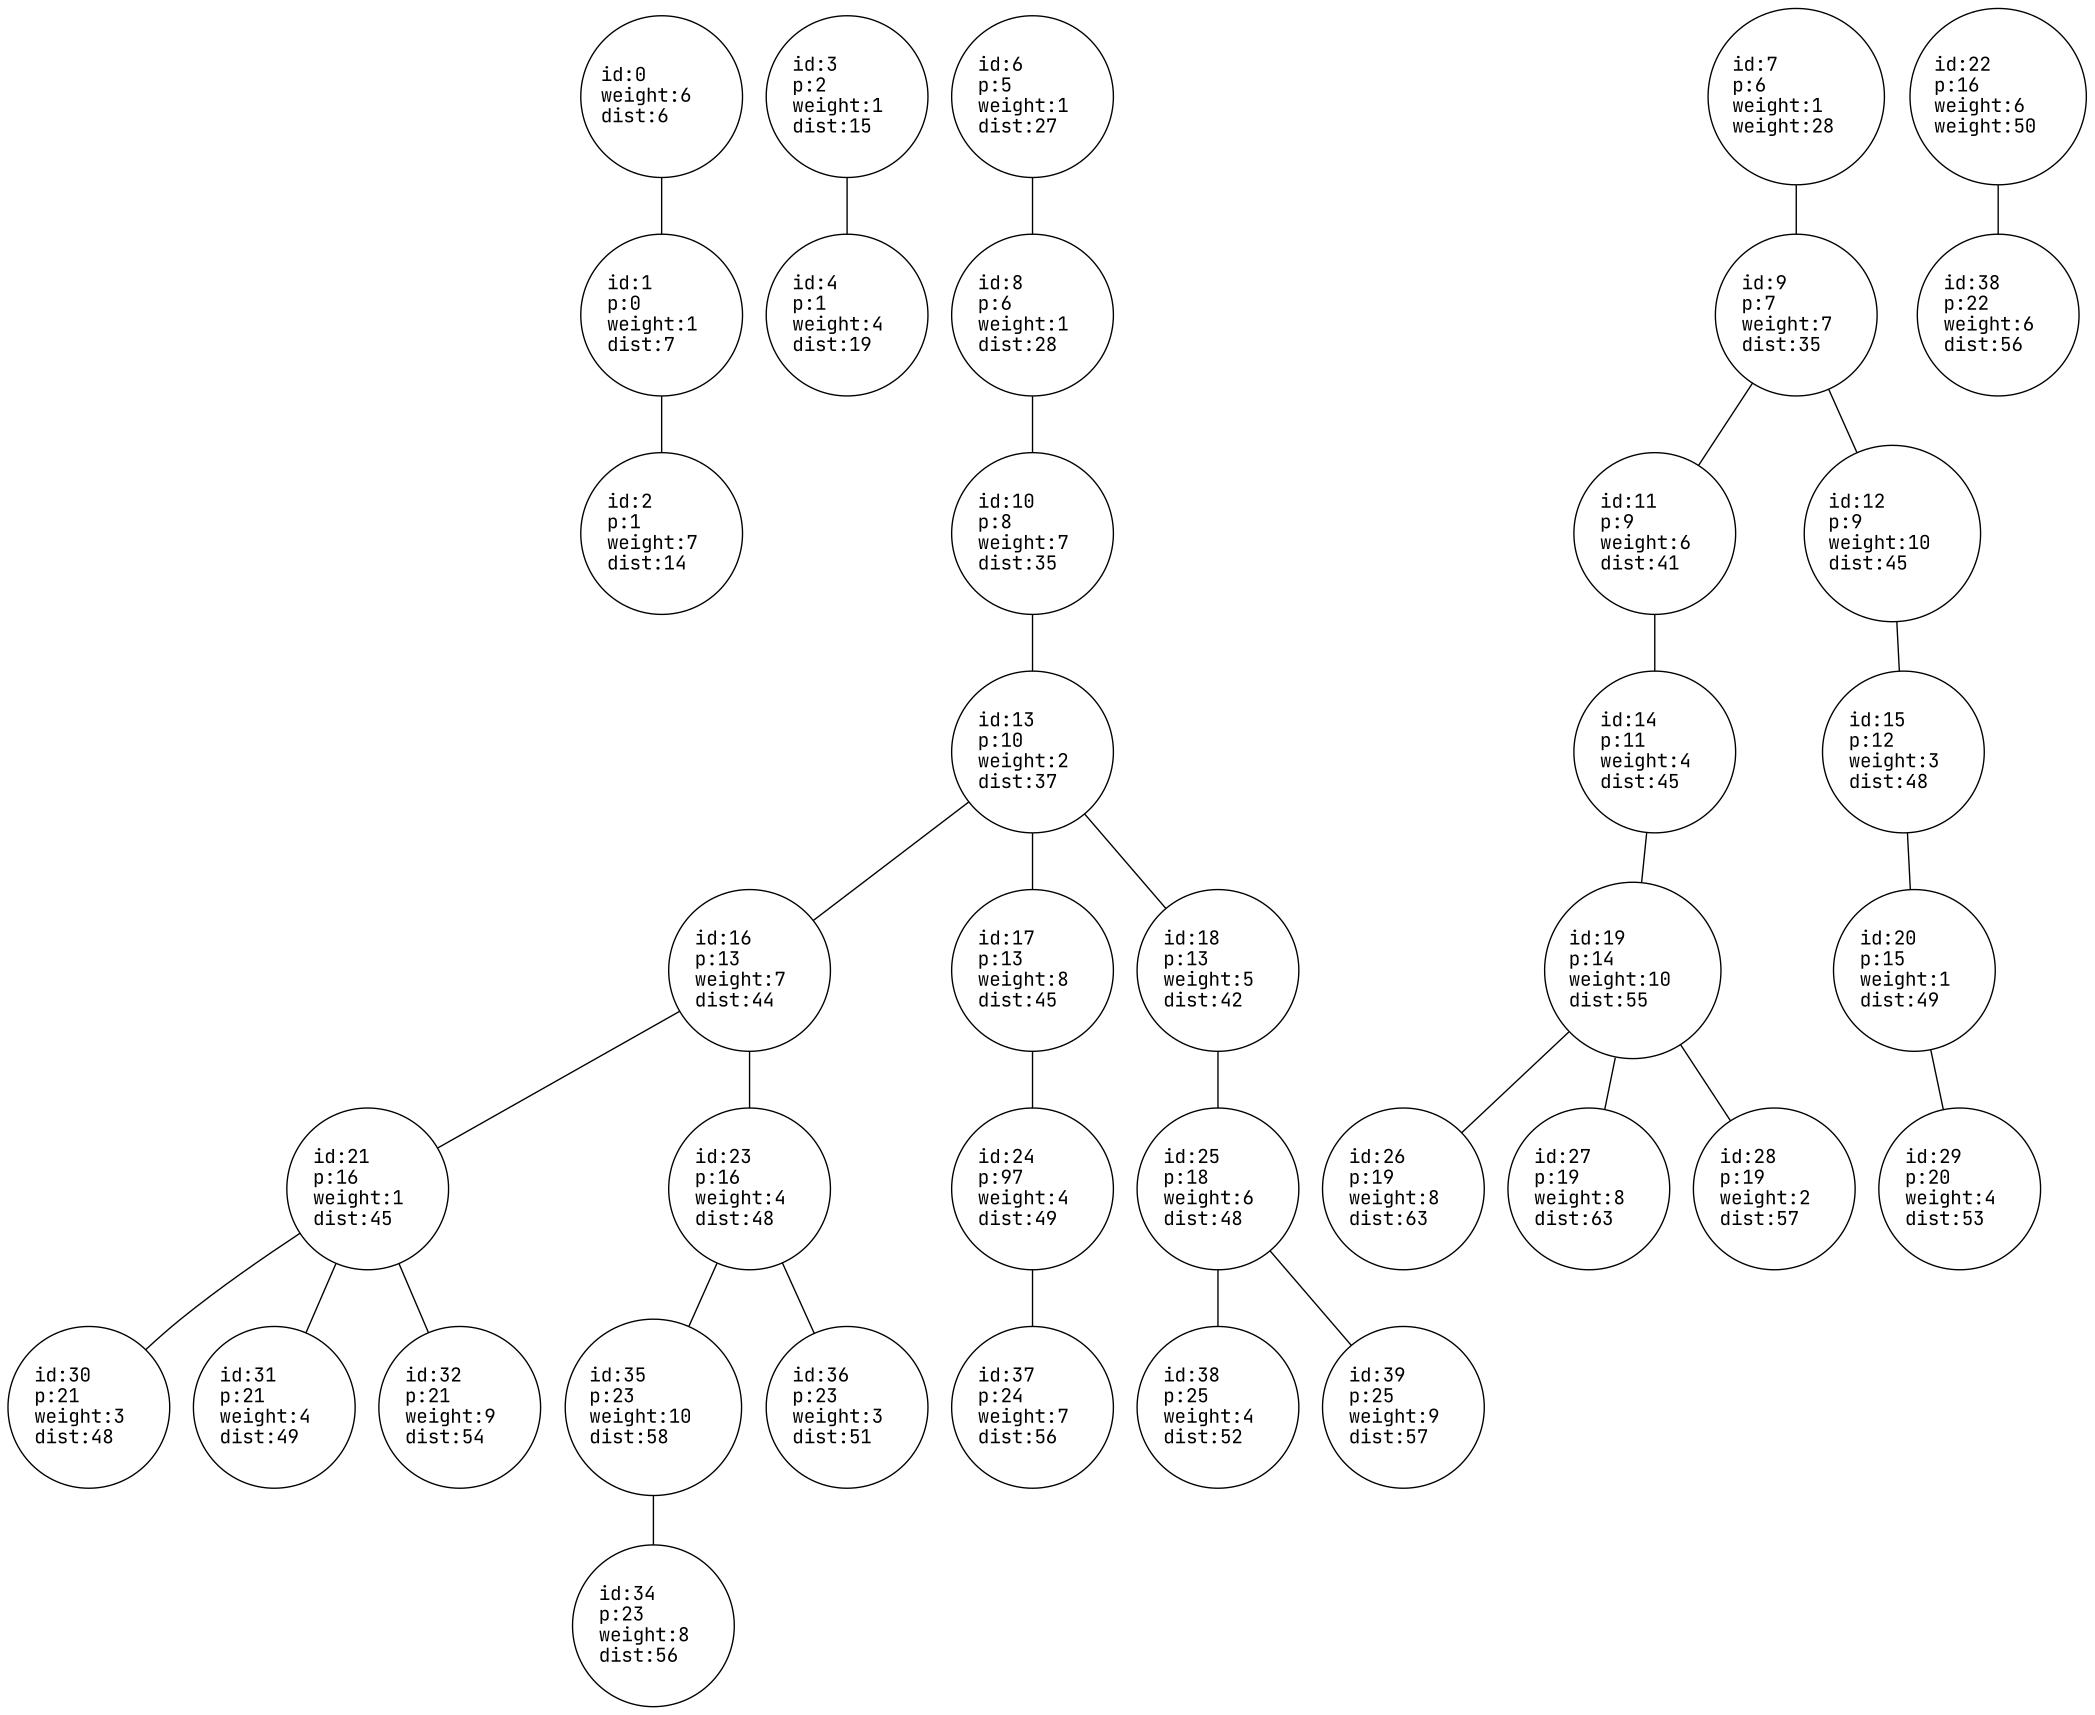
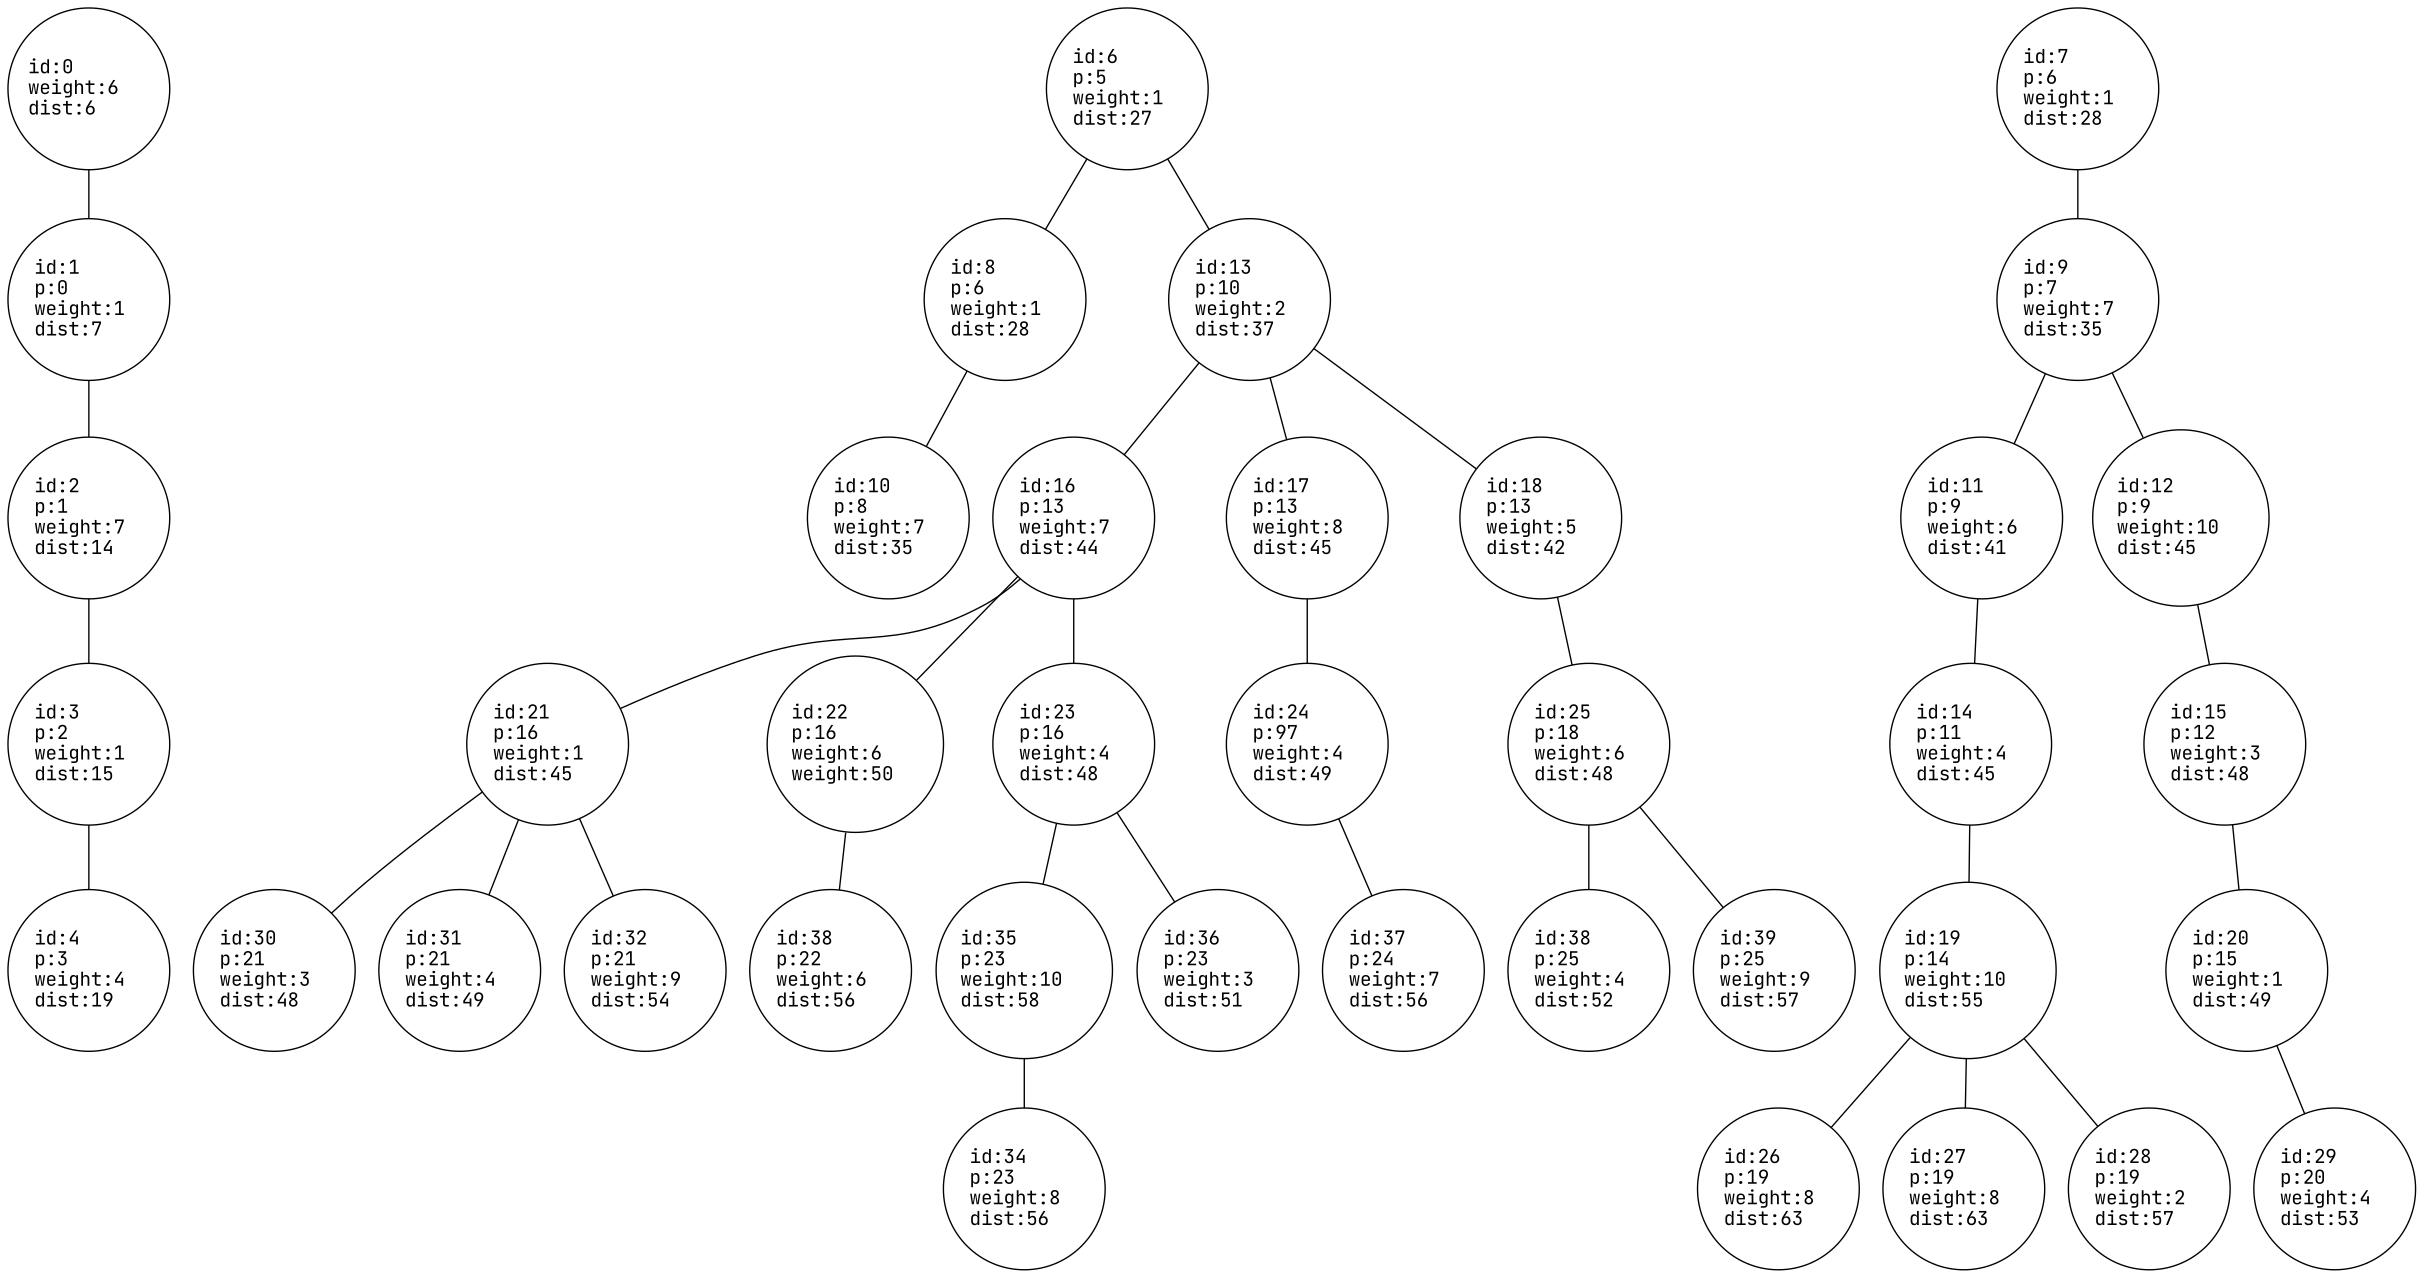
node "id:7 p:6 weight:1 weight:28": label "id:7 p:6 weight:1 weight:28" -> "id:7 p:6 weight:1 dist:28"
node "id:4 p:1 weight:4 dist:19": label "id:4 p:1 weight:4 dist:19" -> "id:4 p:3 weight:4 dist:19"
edge "id:16 p:13 weight:7 dist:44" -- "id:22 p:16 weight:6 weight:50": added
edge "id:2 p:1 weight:7 dist:14" -- "id:3 p:2 weight:1 dist:15": added
edge "id:10 p:8 weight:7 dist:35" -- "id:13 p:10 weight:2 dist:37": now "id:6 p:5 weight:1 dist:27" -- "id:13 p:10 weight:2 dist:37"
